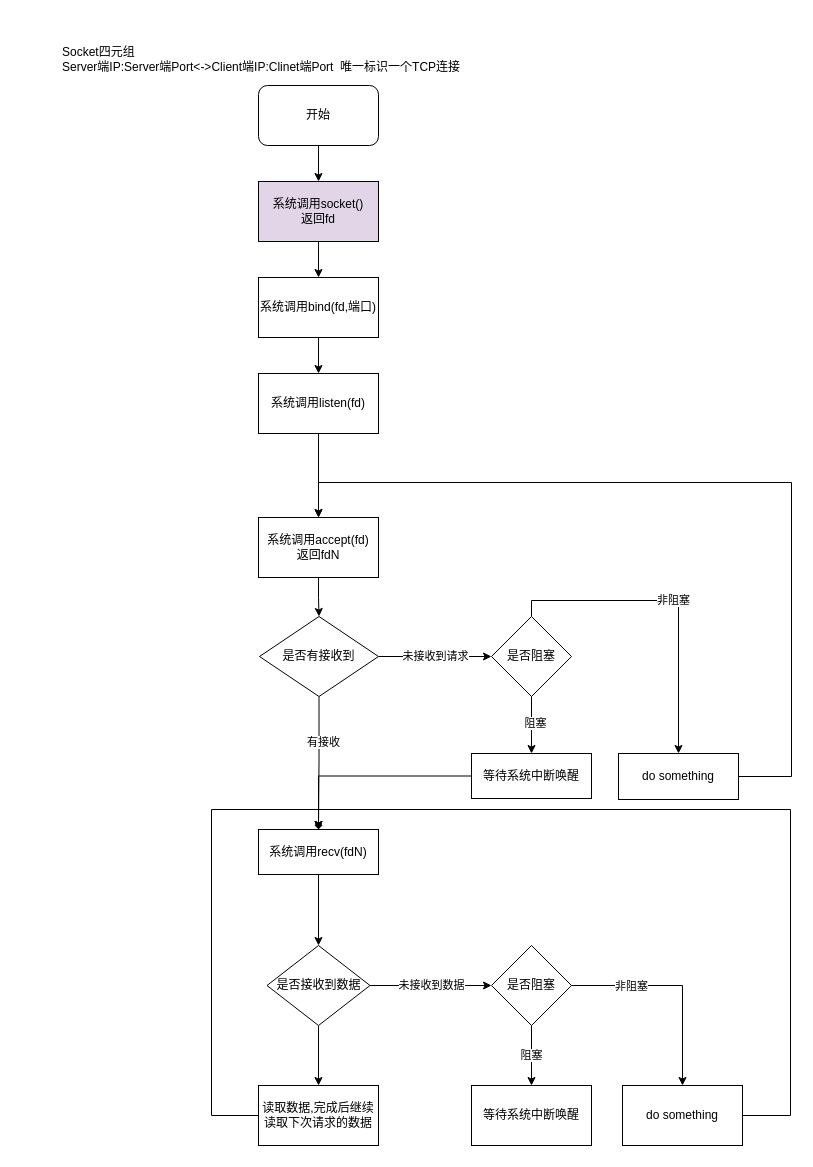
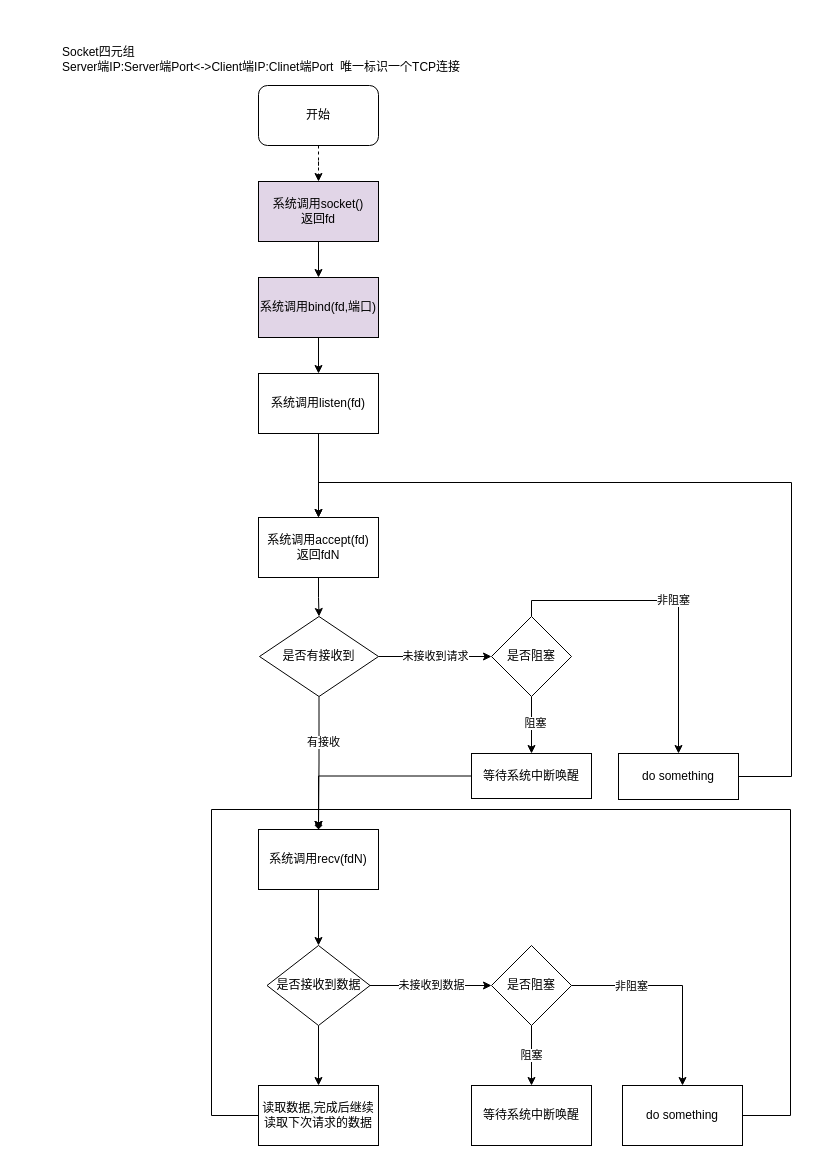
edge "开始" -> "系统调用socket() 返回fd": style solid -> dashed
node "系统调用bind(fd,端口)": fillcolor #ffffff -> #e1d5e7
node "系统调用recv(fdN)": size 120x45 -> 120x60
